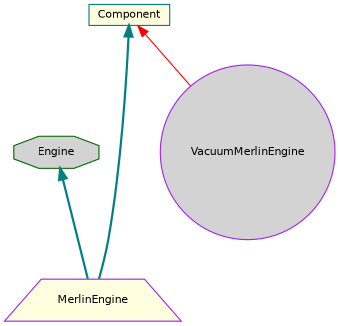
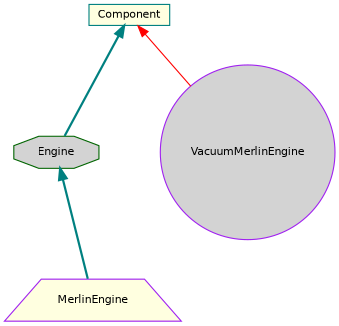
edge "MerlinEngine" -> "Component": now "Engine" -> "Component"
